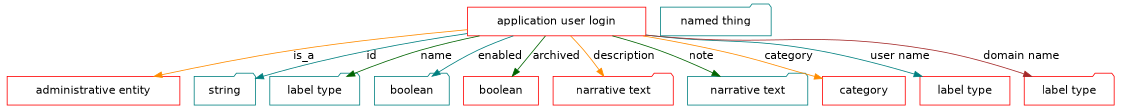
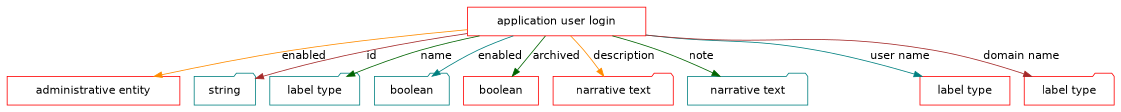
node "named thing": removed
edge "application user login" -> "string": color teal -> brown
edge "application user login" -> "administrative entity": label "is_a" -> "enabled"
node "category": removed
